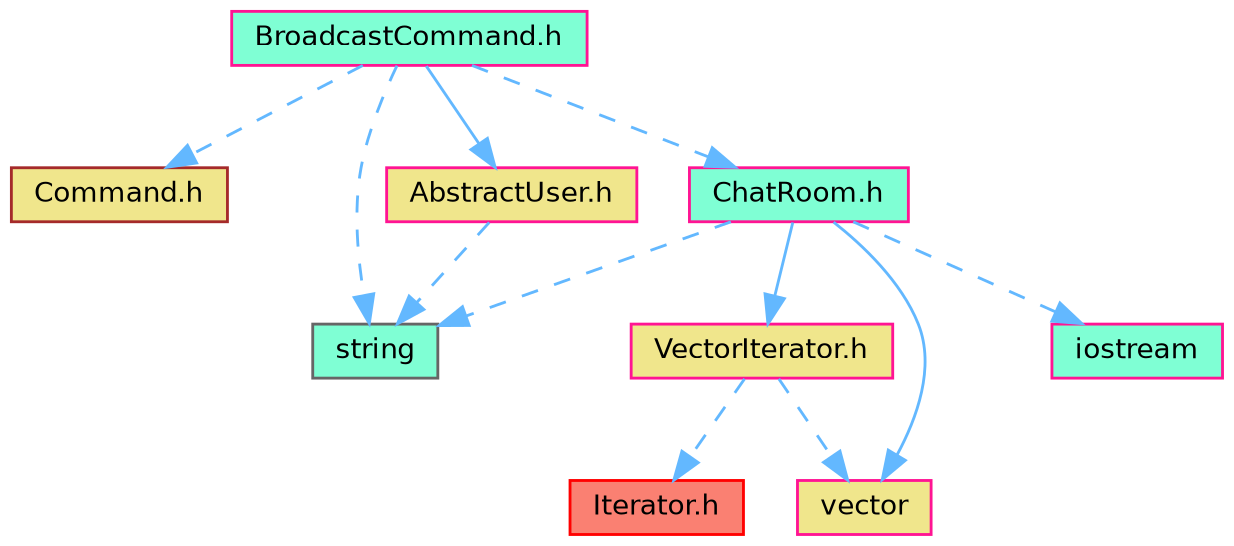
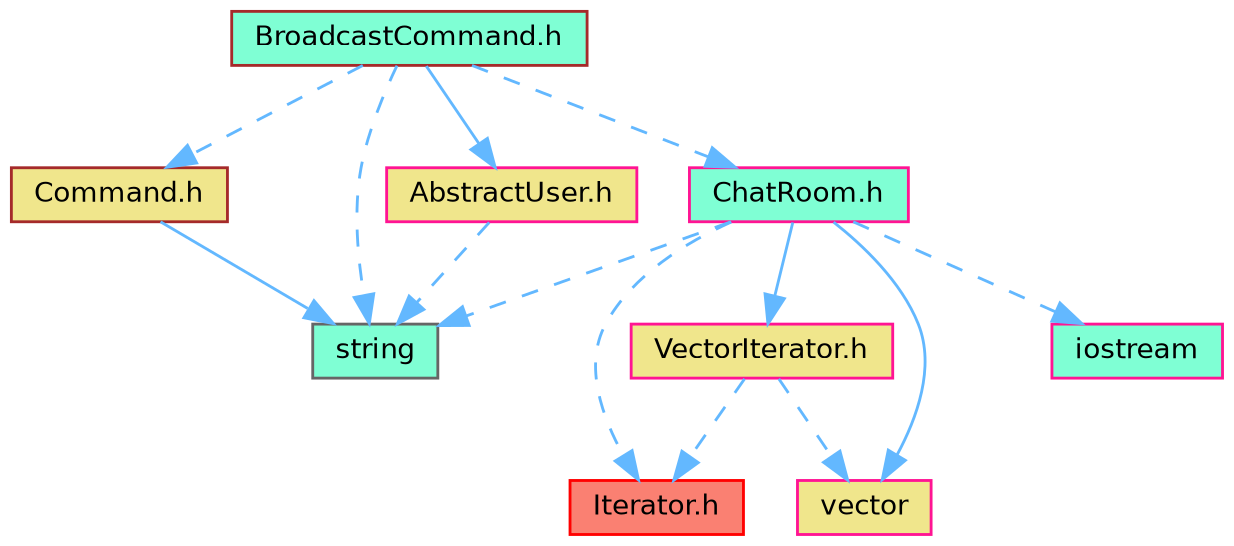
node "BroadcastCommand.h": color deeppink -> brown
edge "Command.h" -> "string": added
edge "ChatRoom.h" -> "Iterator.h": added
